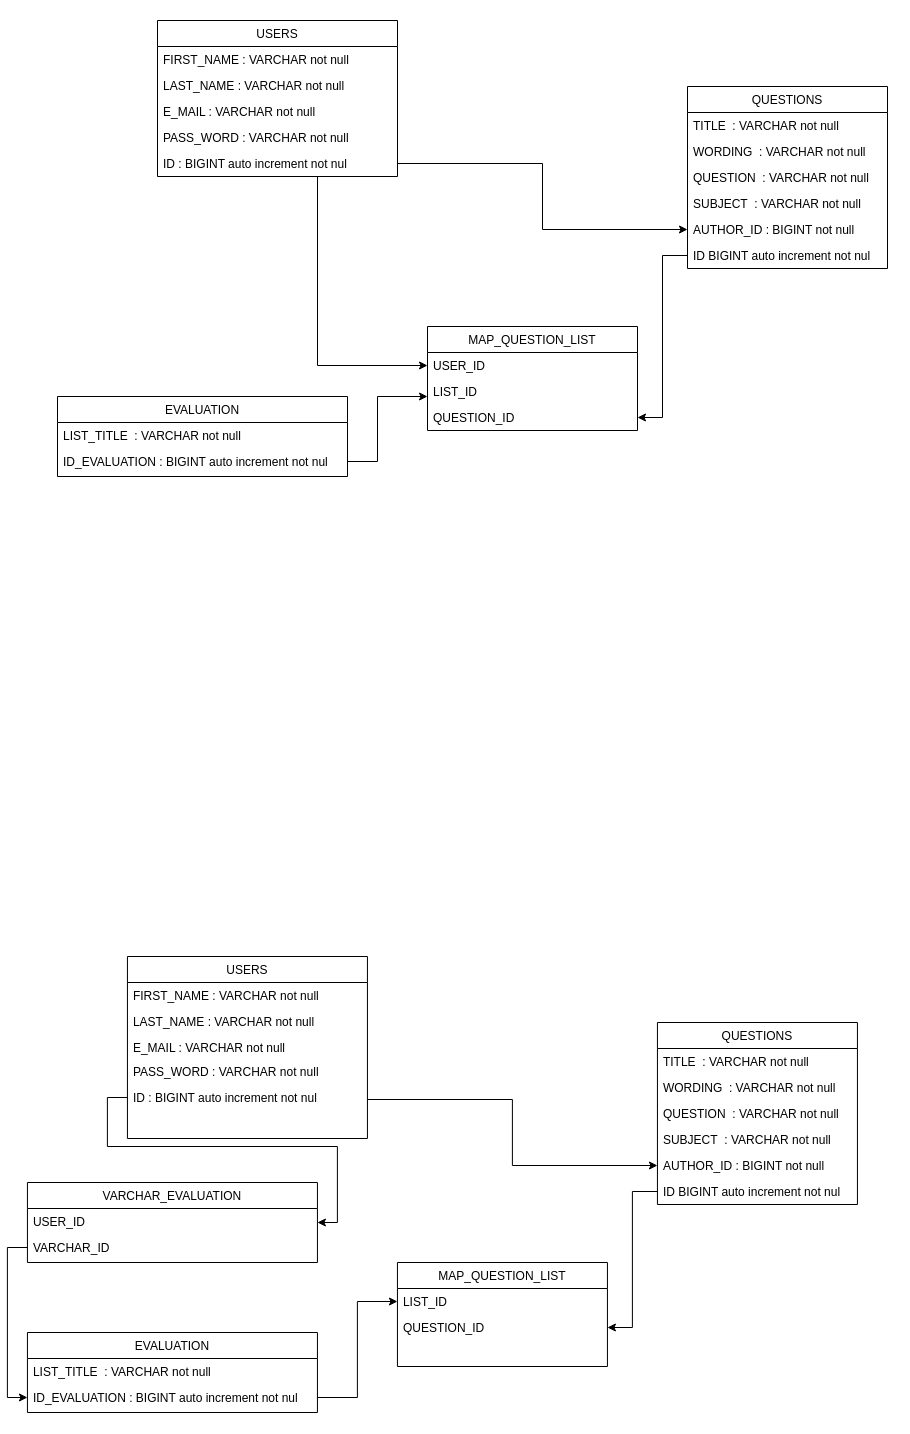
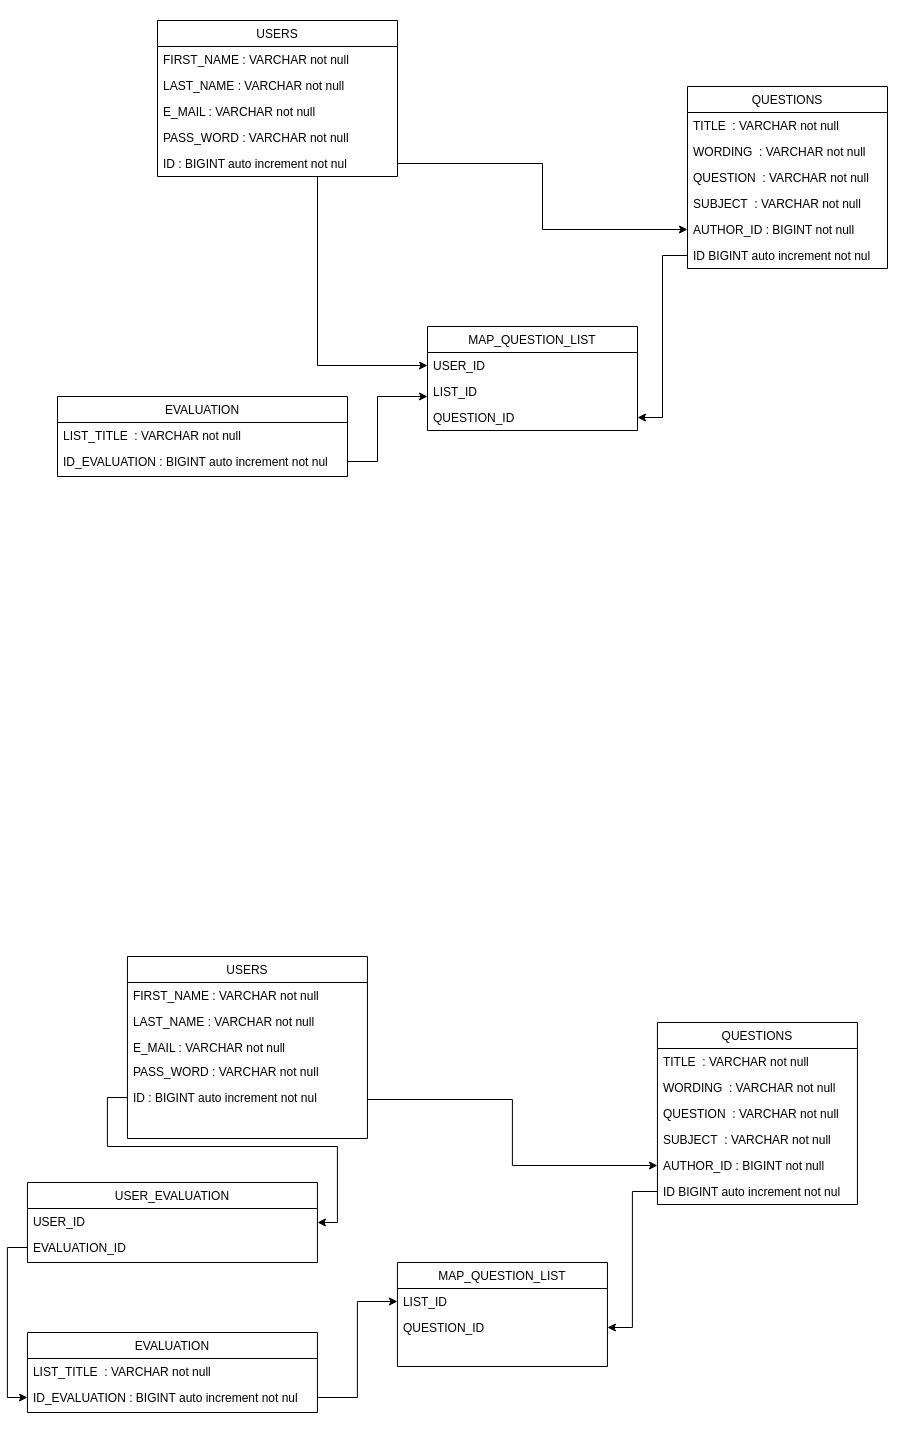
node "VARCHAR_EVALUATION": label "VARCHAR_EVALUATION" -> "USER_EVALUATION"
node "VARCHAR_ID": label "VARCHAR_ID" -> "EVALUATION_ID"
